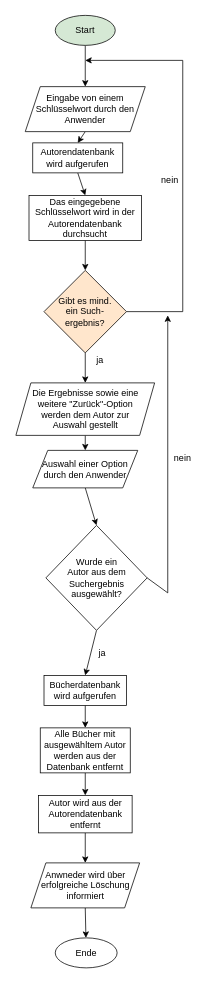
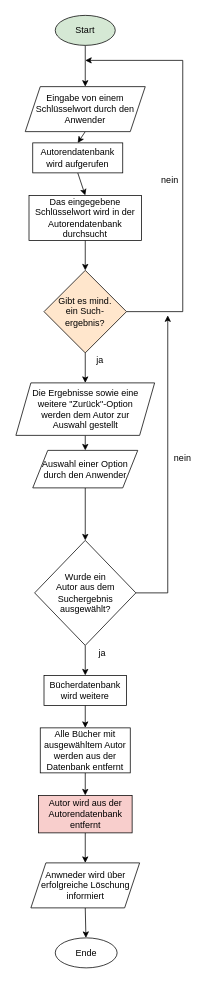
node "Wurde ein Autor aus dem Suchergebnis ausgewählt?": moved (96, 578) -> (85, 593)
node "Bücherdatenbank wird aufgerufen": label "Bücherdatenbank wird aufgerufen" -> "Bücherdatenbank wird weitere"
node "Autor wird aus der Autorendatenbank entfernt": fillcolor #ffffff -> #f8cecc
